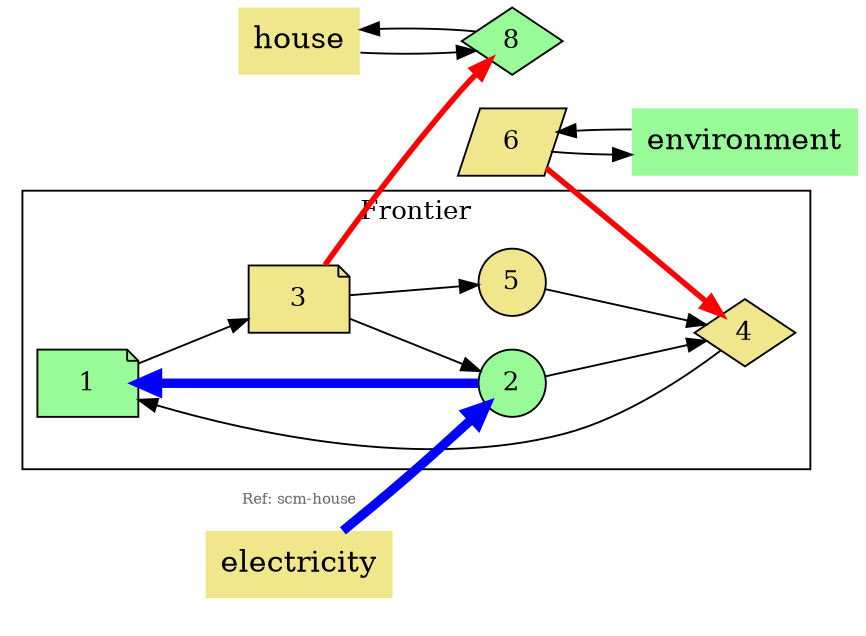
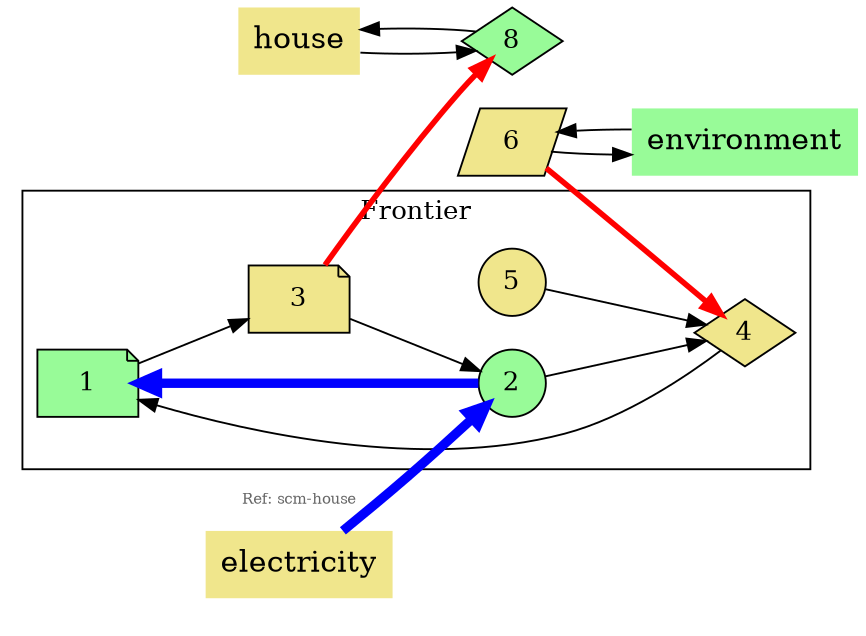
edge "3" -> "5": removed
